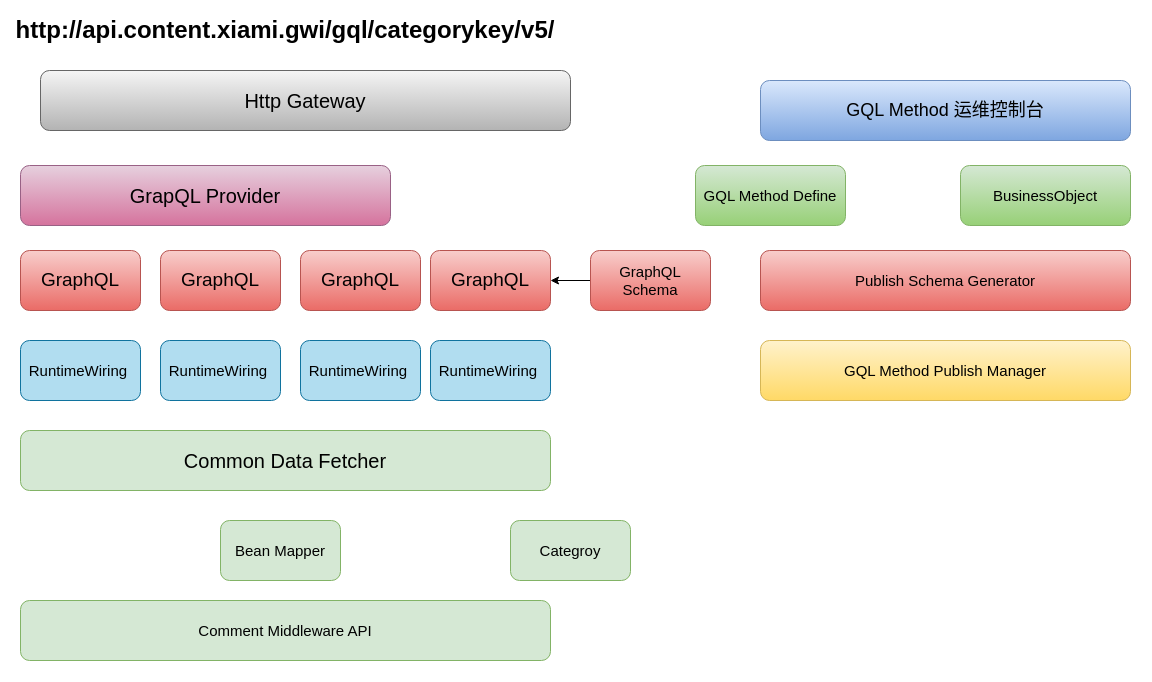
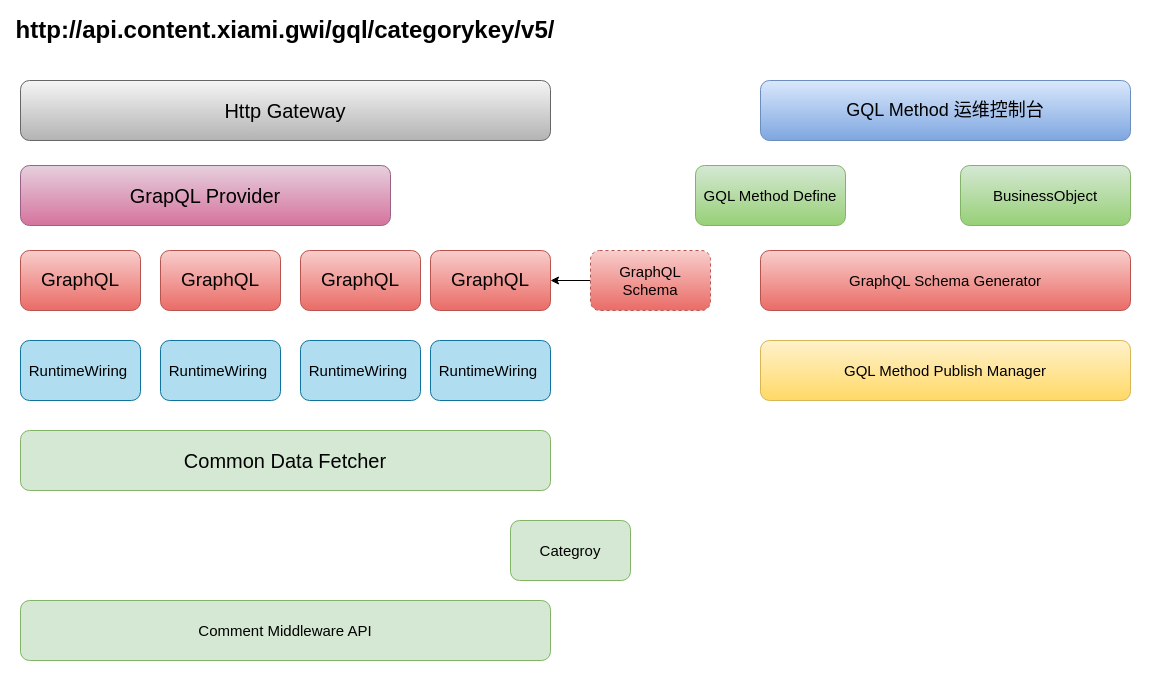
node "Http Gateway": moved (306, 101) -> (286, 111)
node "GraphQL Schema": style solid -> dashed
node "Publish Schema Generator": label "Publish Schema Generator" -> "GraphQL Schema Generator"
node "Bean Mapper": removed
